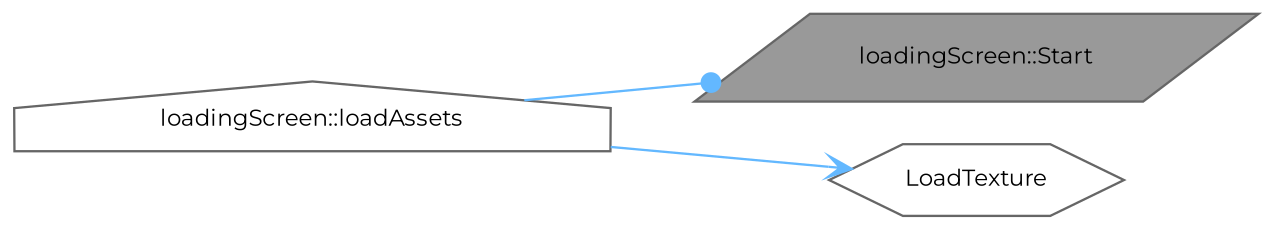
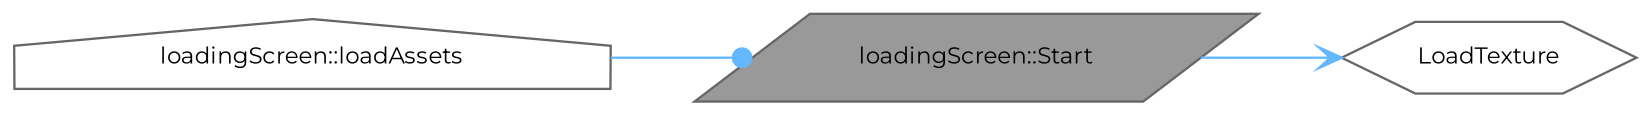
edge "loadingScreen::loadAssets" -> "LoadTexture": now "loadingScreen::Start" -> "LoadTexture"
